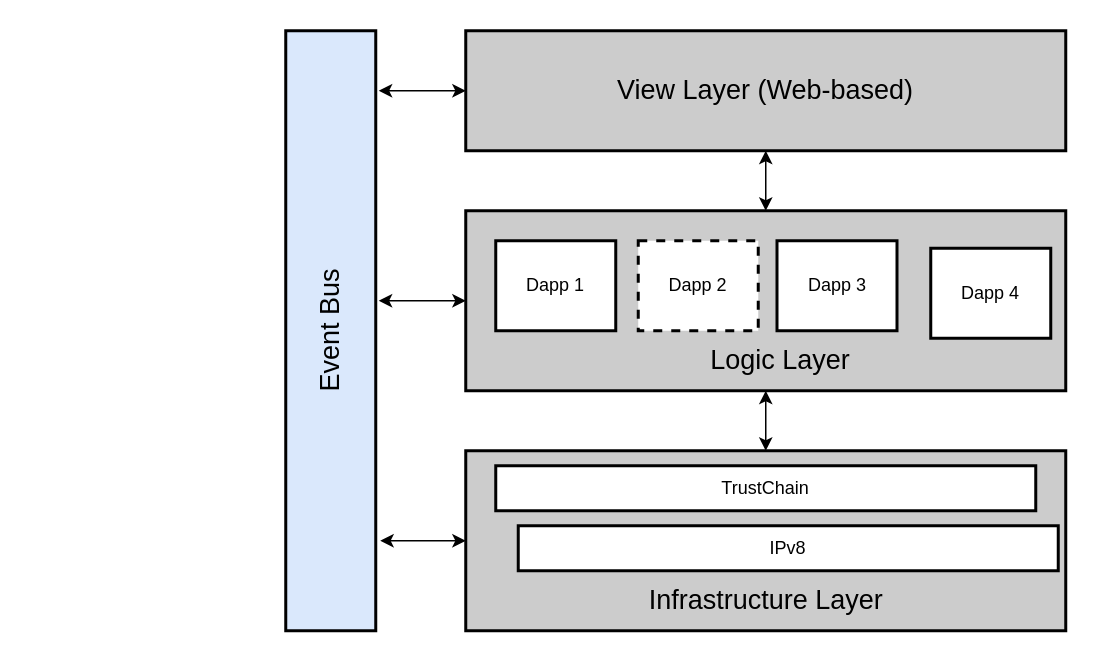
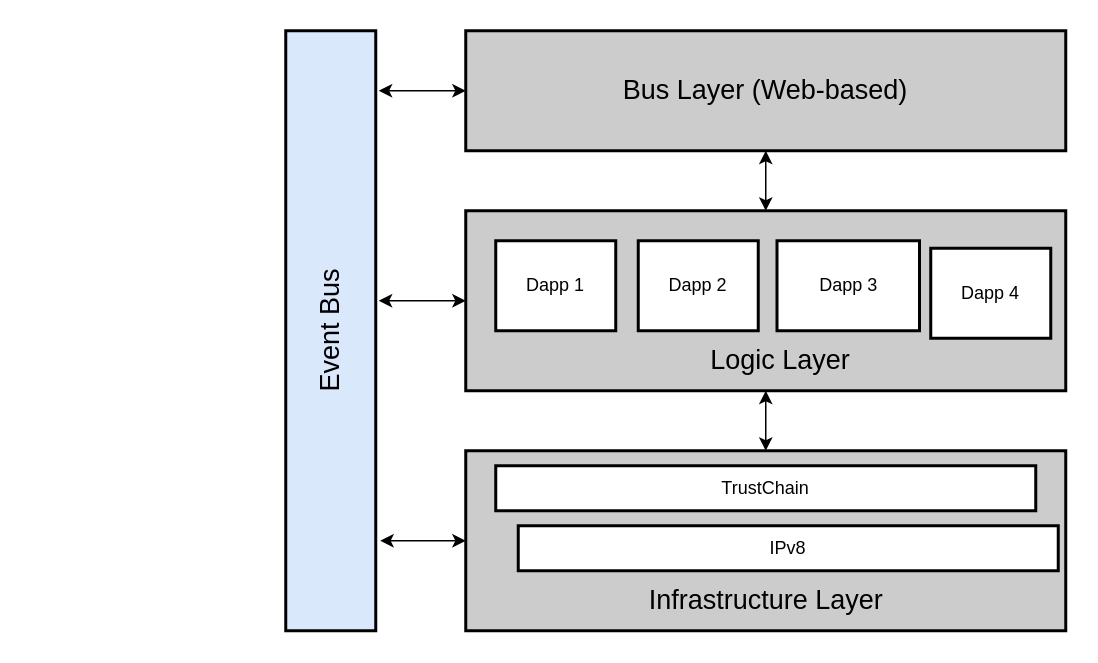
node "View Layer (Web-based)": label "View Layer (Web-based)" -> "Bus Layer (Web-based)"
node "Dapp 2": style dashed -> solid
node "Dapp 3": size 120x90 -> 143x90
